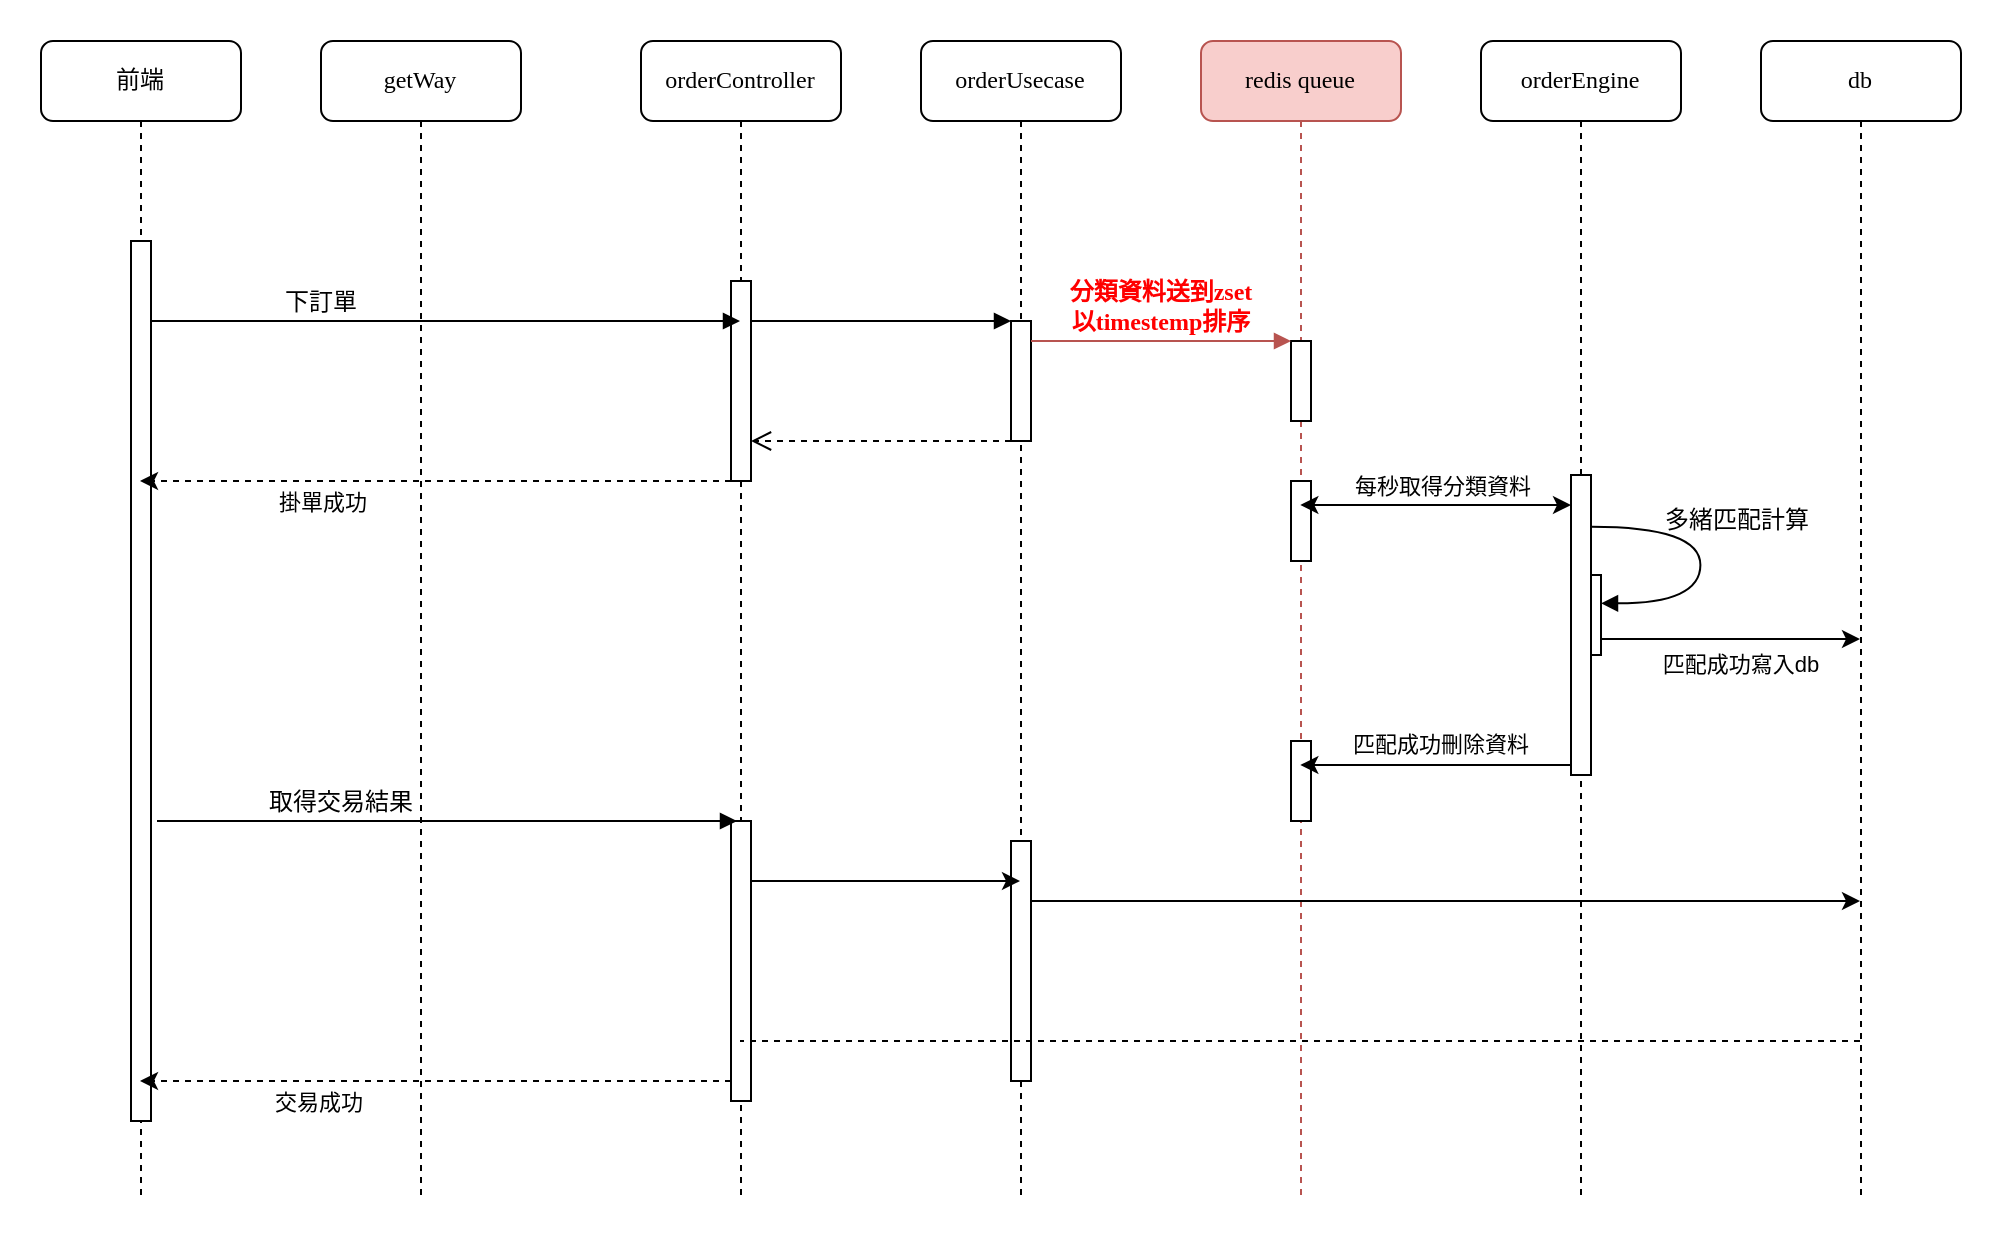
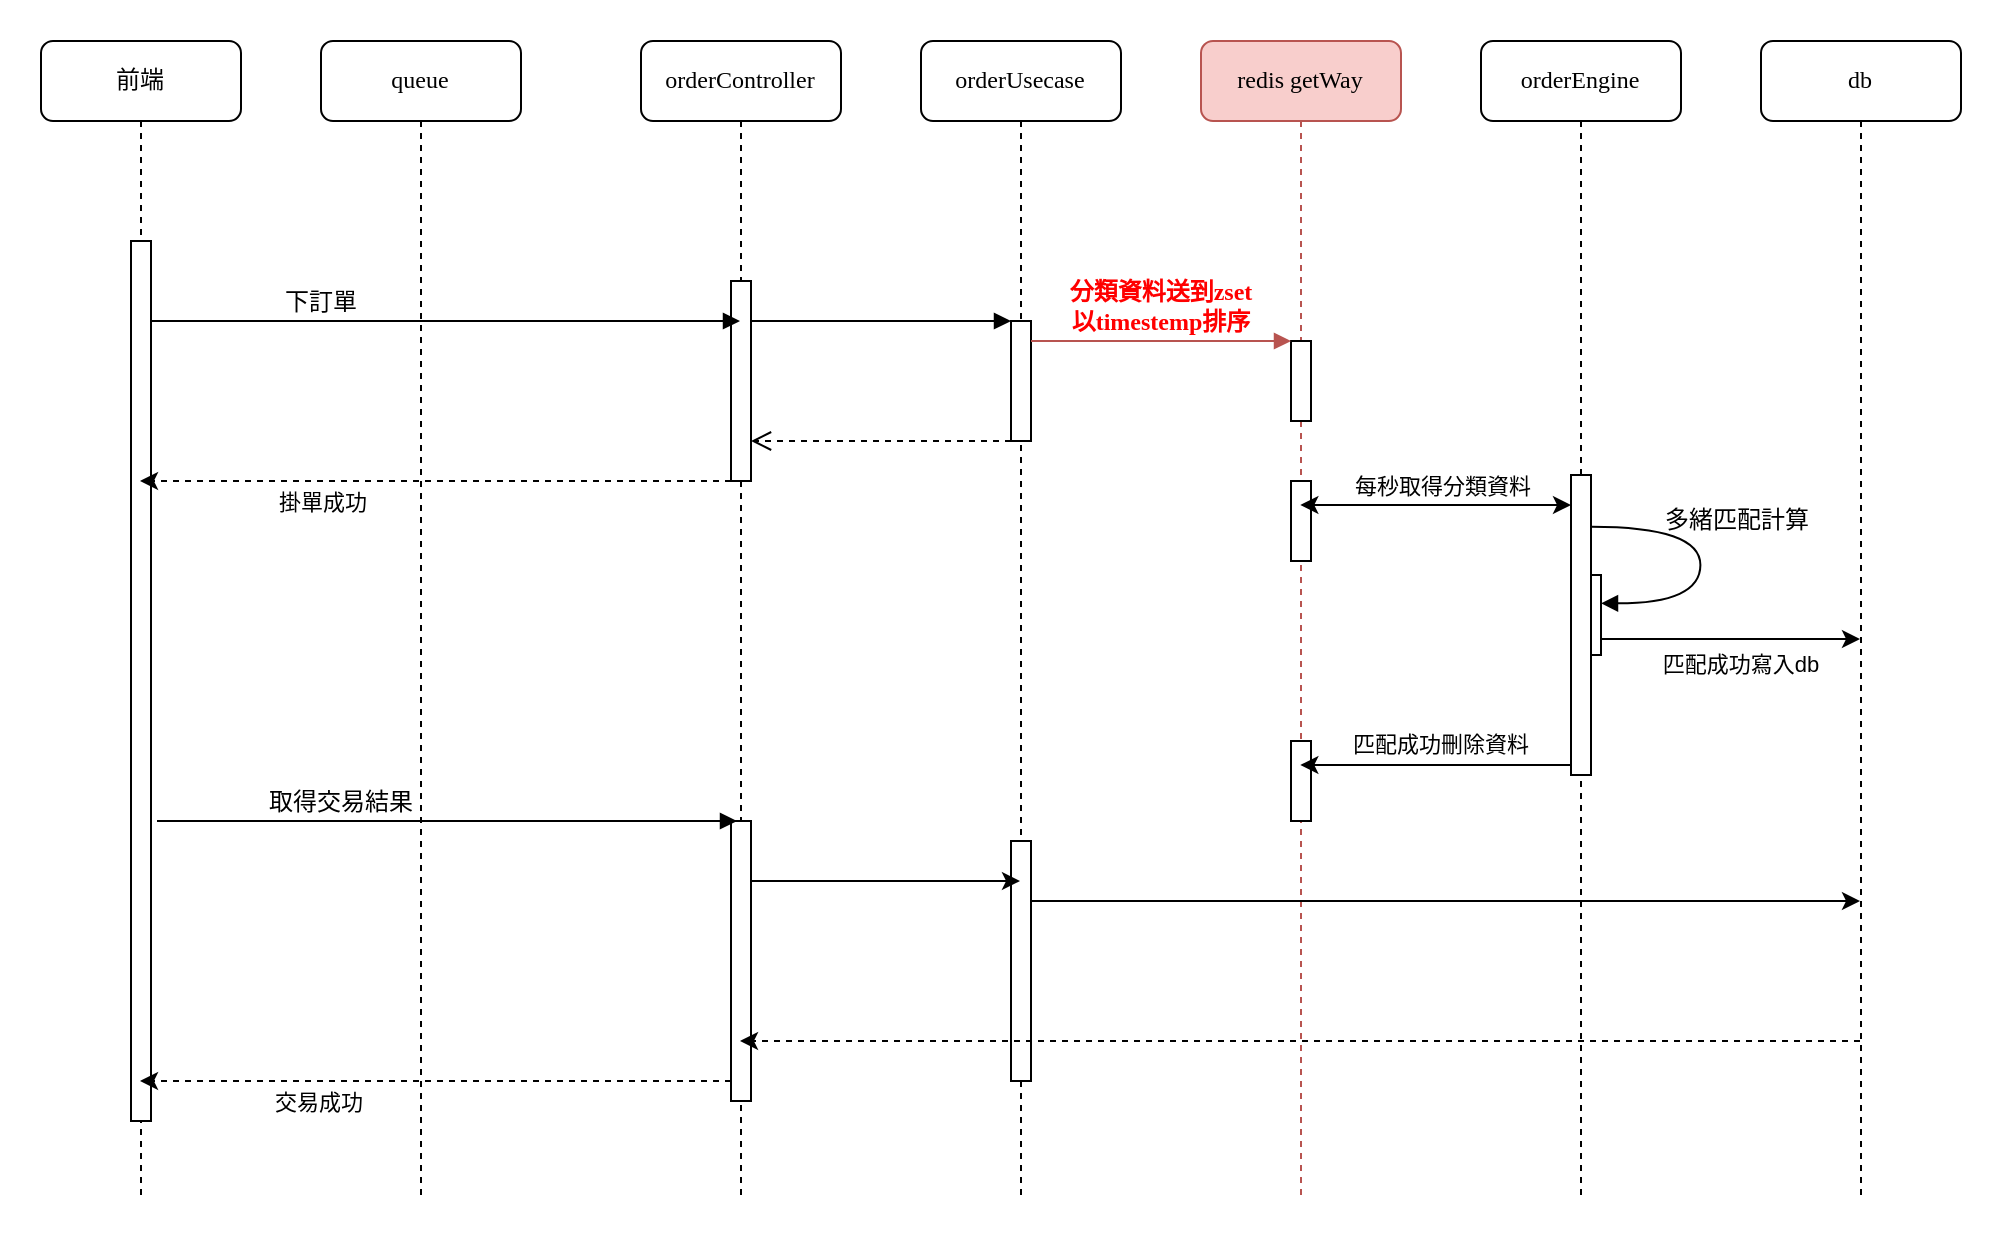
node "getWay": label "getWay" -> "queue"
node "redis queue": label "redis queue" -> "redis getWay"
edge "orderController" -- "db": arrowhead none -> classic
